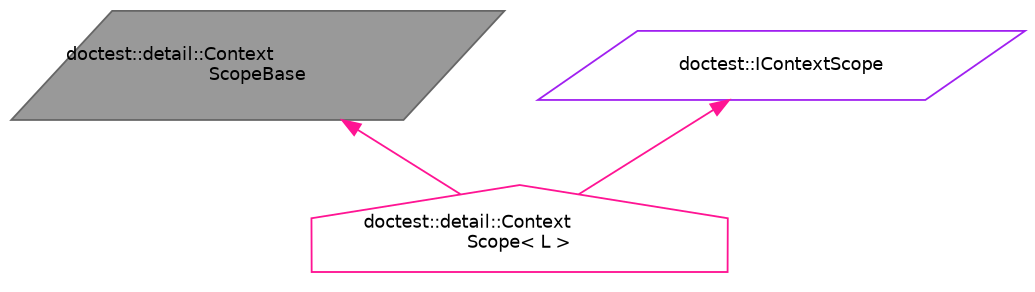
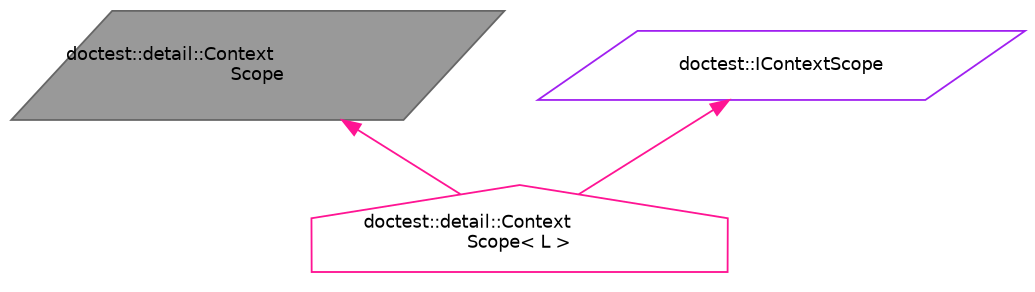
node "doctest::detail::Context ScopeBase": label "doctest::detail::Context ScopeBase" -> "doctest::detail::Context Scope"
